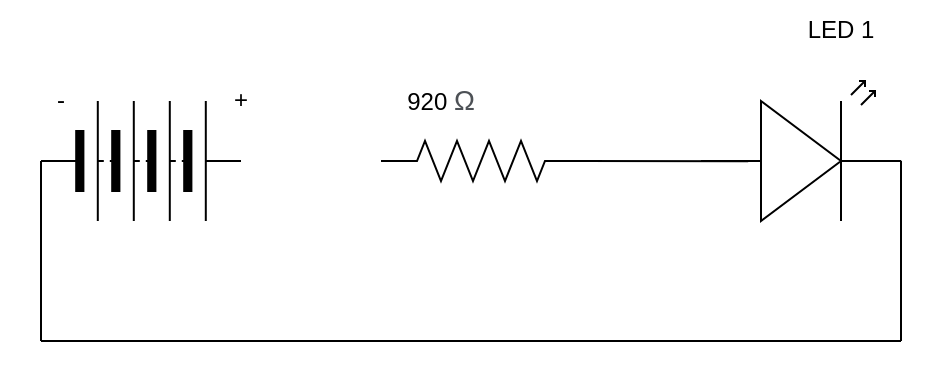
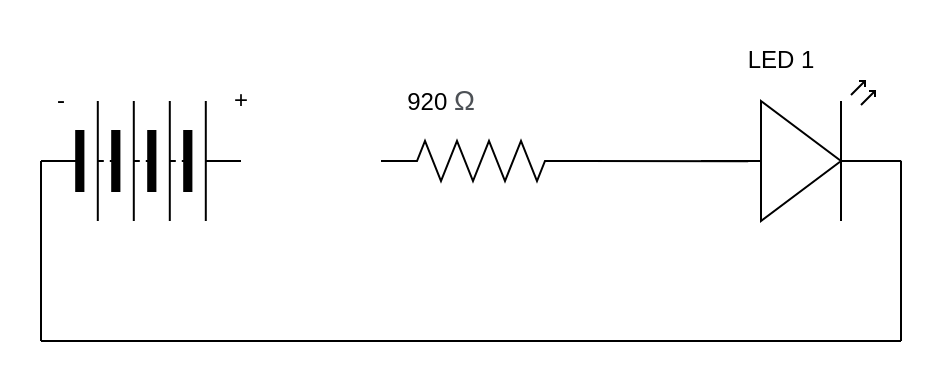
node "LED 1": moved (841, 31) -> (781, 61)
